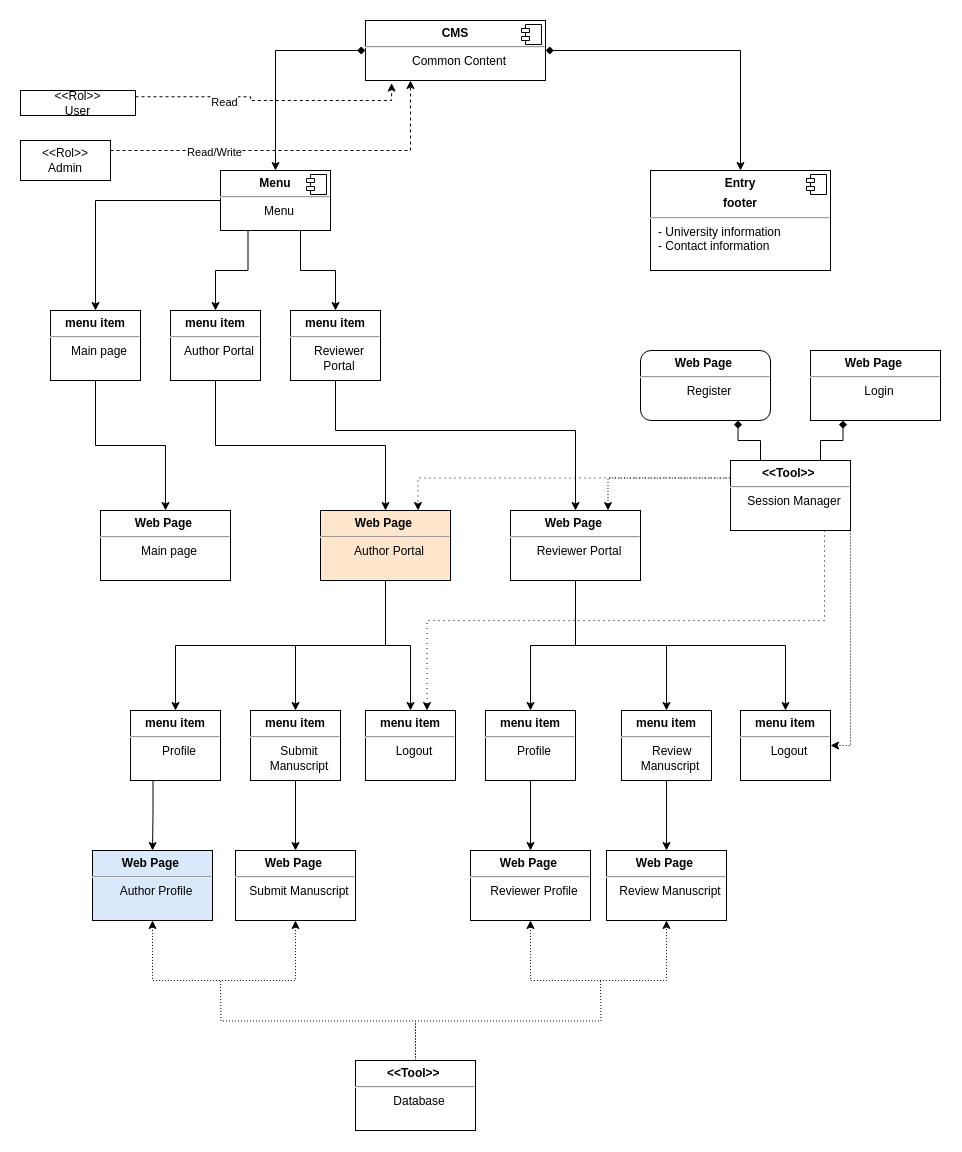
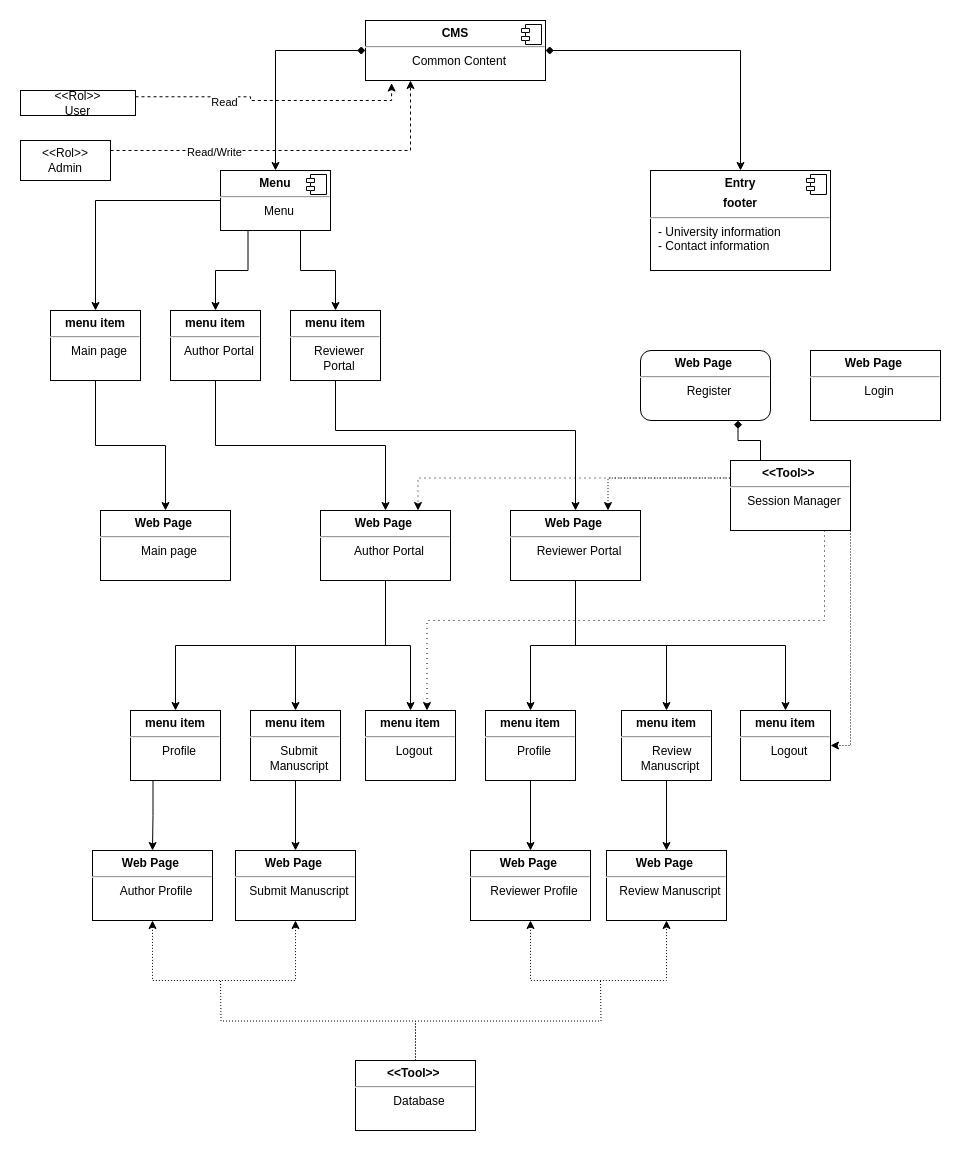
edge "<<Tool>> Session Manager" -> "Web Page Login": removed
node "Web Page Author Portal": fillcolor #ffe6cc -> #ffffff
node "Web Page Author Profile": fillcolor #dae8fc -> #ffffff
